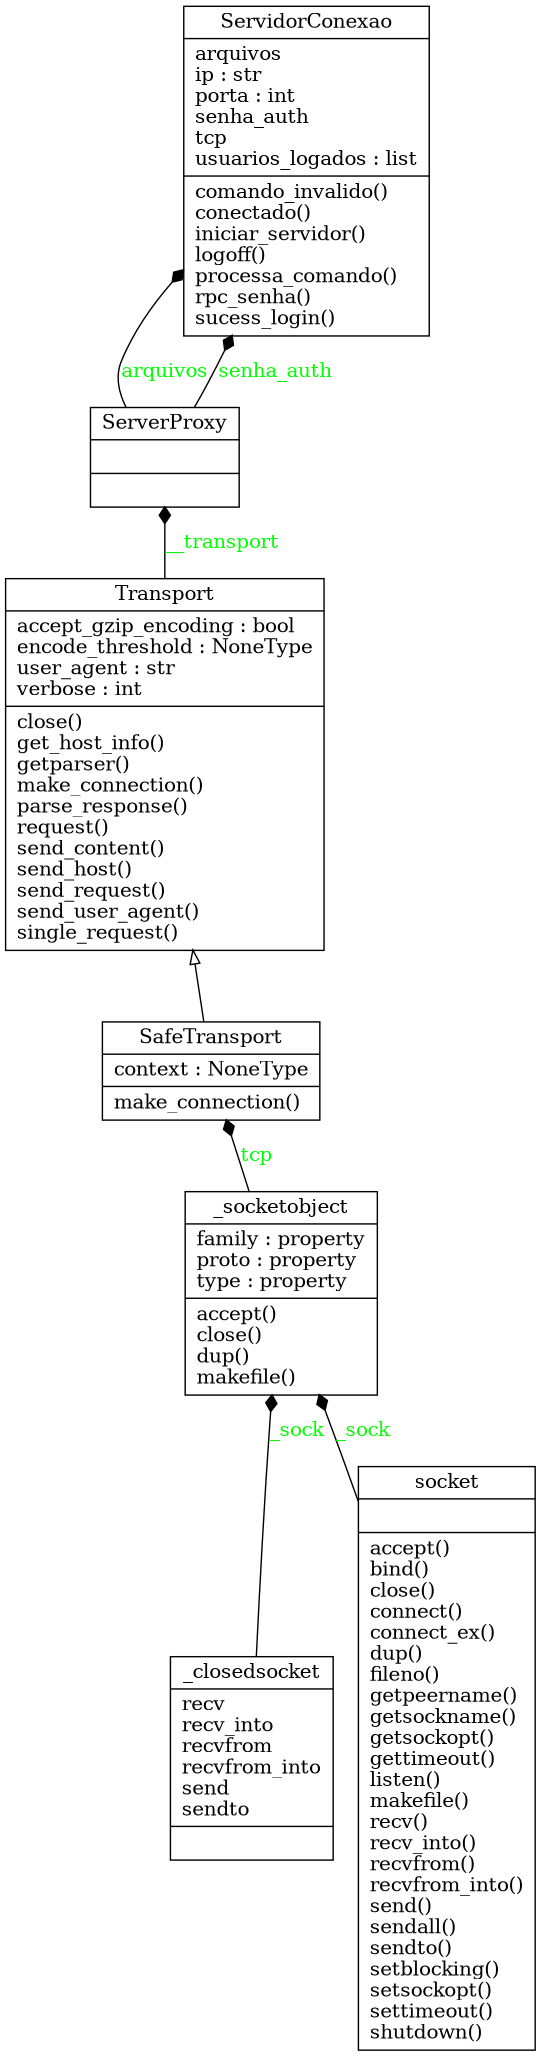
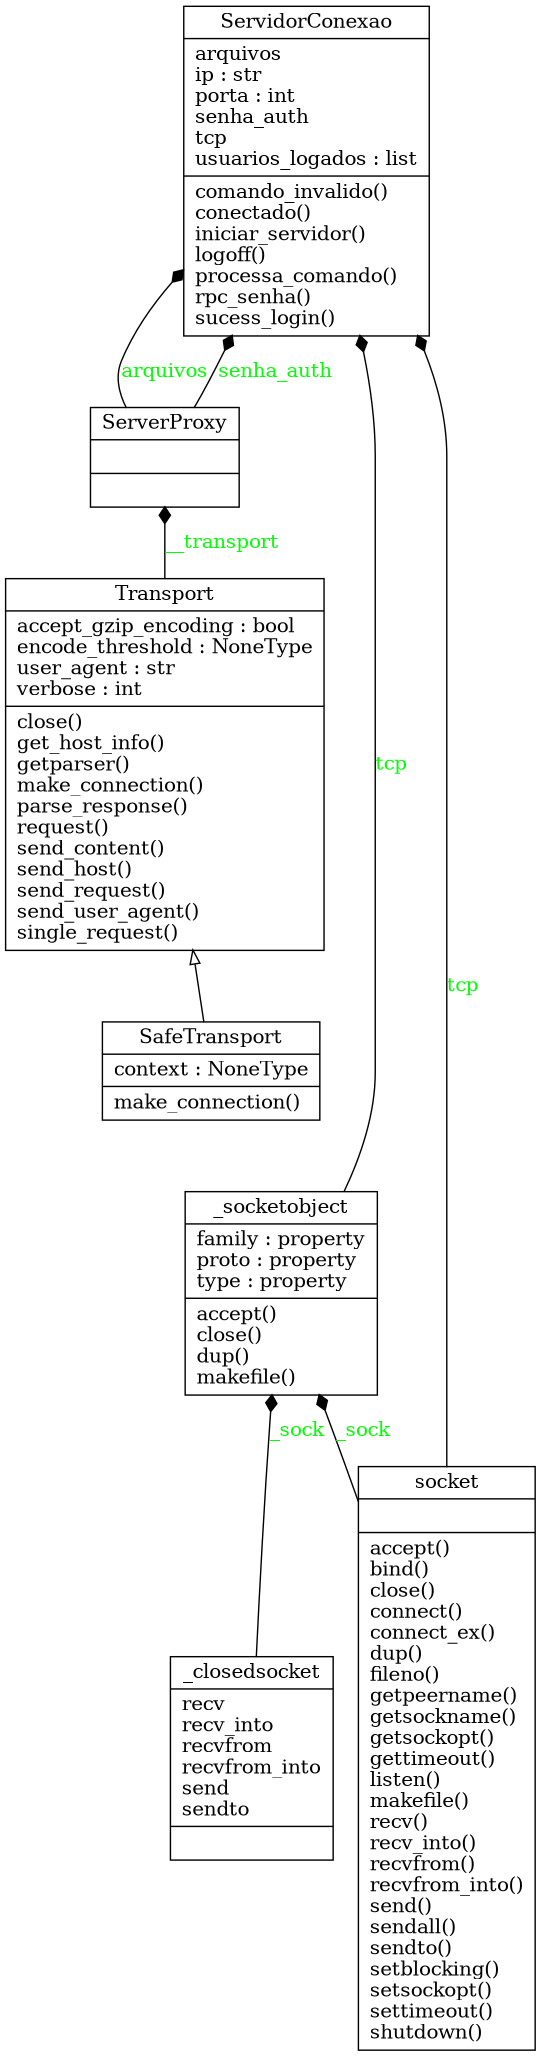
edge "socket" -> "ServidorConexao": added, label "tcp"
edge "_socketobject" -> "SafeTransport": now "_socketobject" -> "ServidorConexao"
